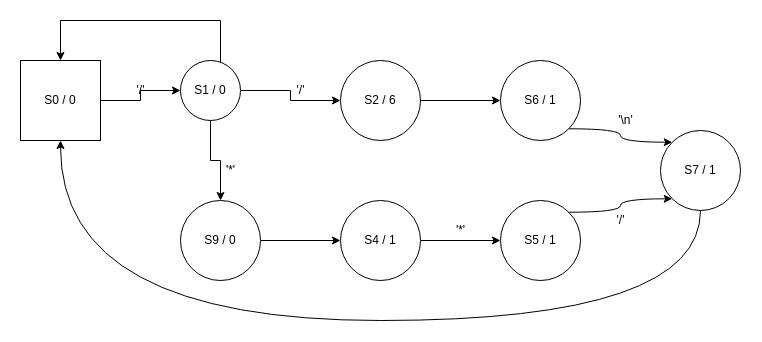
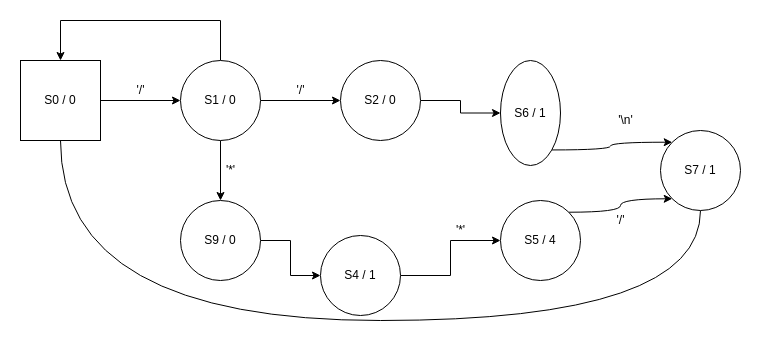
node "S1 / 0": size 60x60 -> 80x80
node "S2 / 6": label "S2 / 6" -> "S2 / 0"
node "S6 / 1": size 80x80 -> 60x105
edge "S7 / 1" -> "S0 / 0": arrowhead classic -> none
node "S4 / 1": moved (381, 241) -> (361, 276)
node "S5 / 1": label "S5 / 1" -> "S5 / 4"
